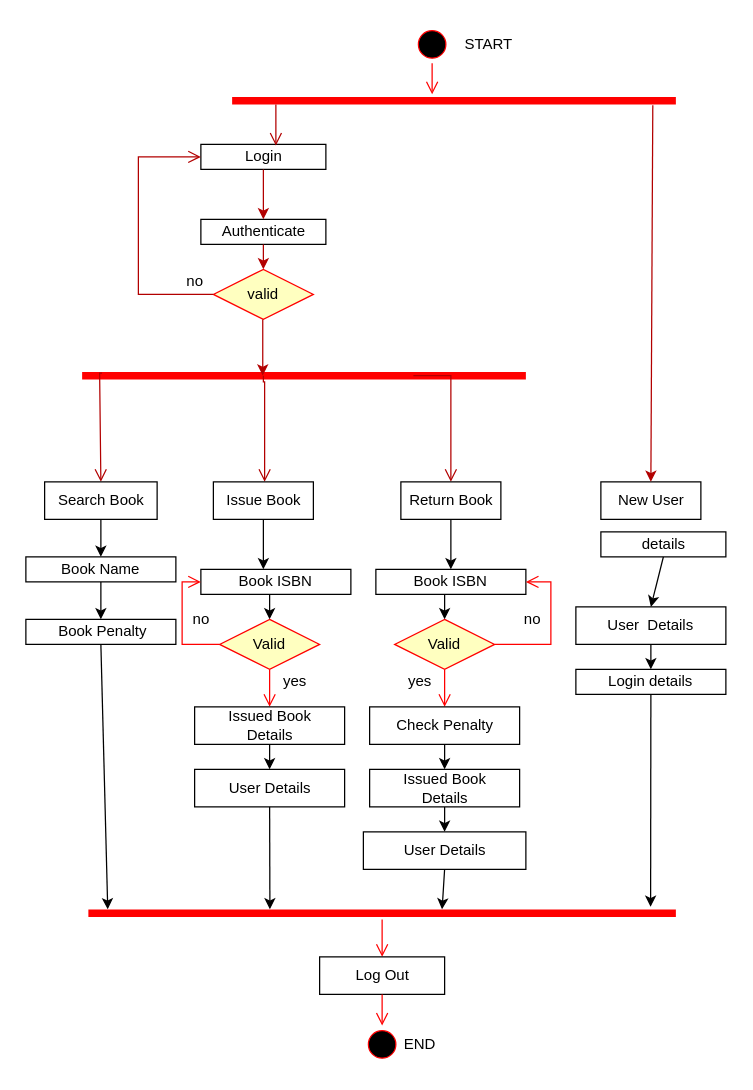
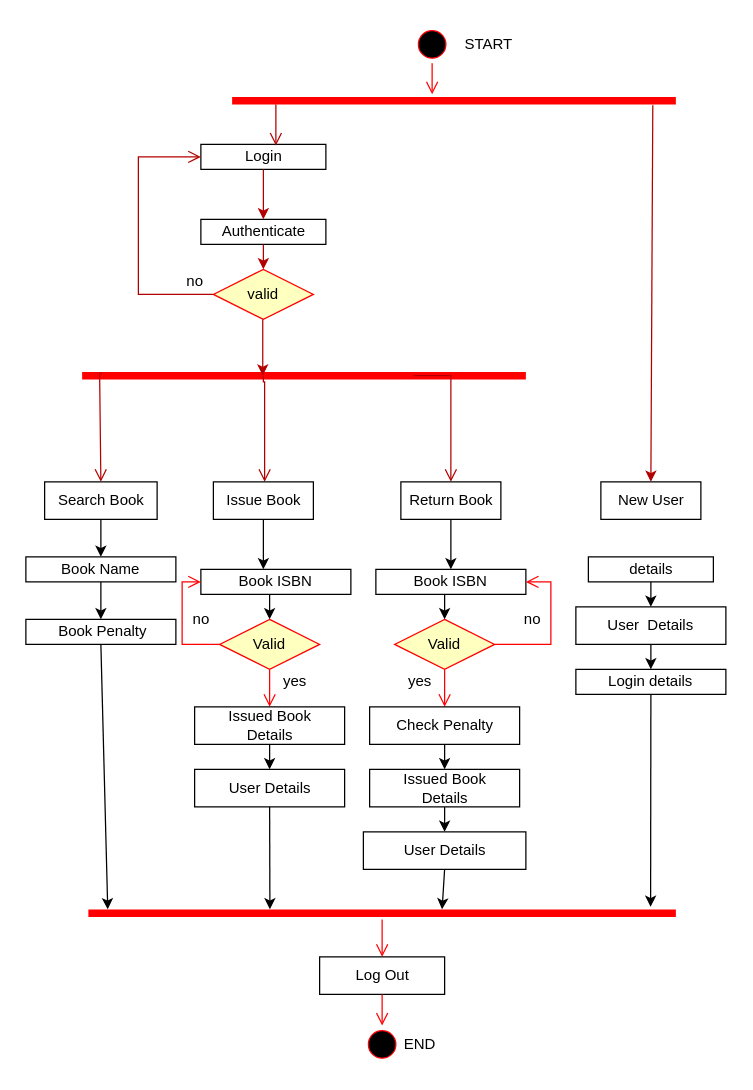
node "details": moved (663, 544) -> (651, 569)
